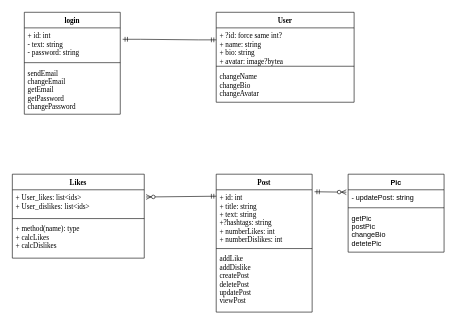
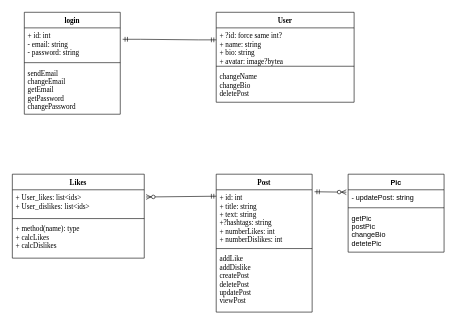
node "+ id: int - text: string - password: string": label "+ id: int - text: string - password: string" -> "+ id: int - email: string - password: string"
node "changeName changeBio changeAvatar": label "changeName changeBio changeAvatar" -> "changeName changeBio deletePost"
